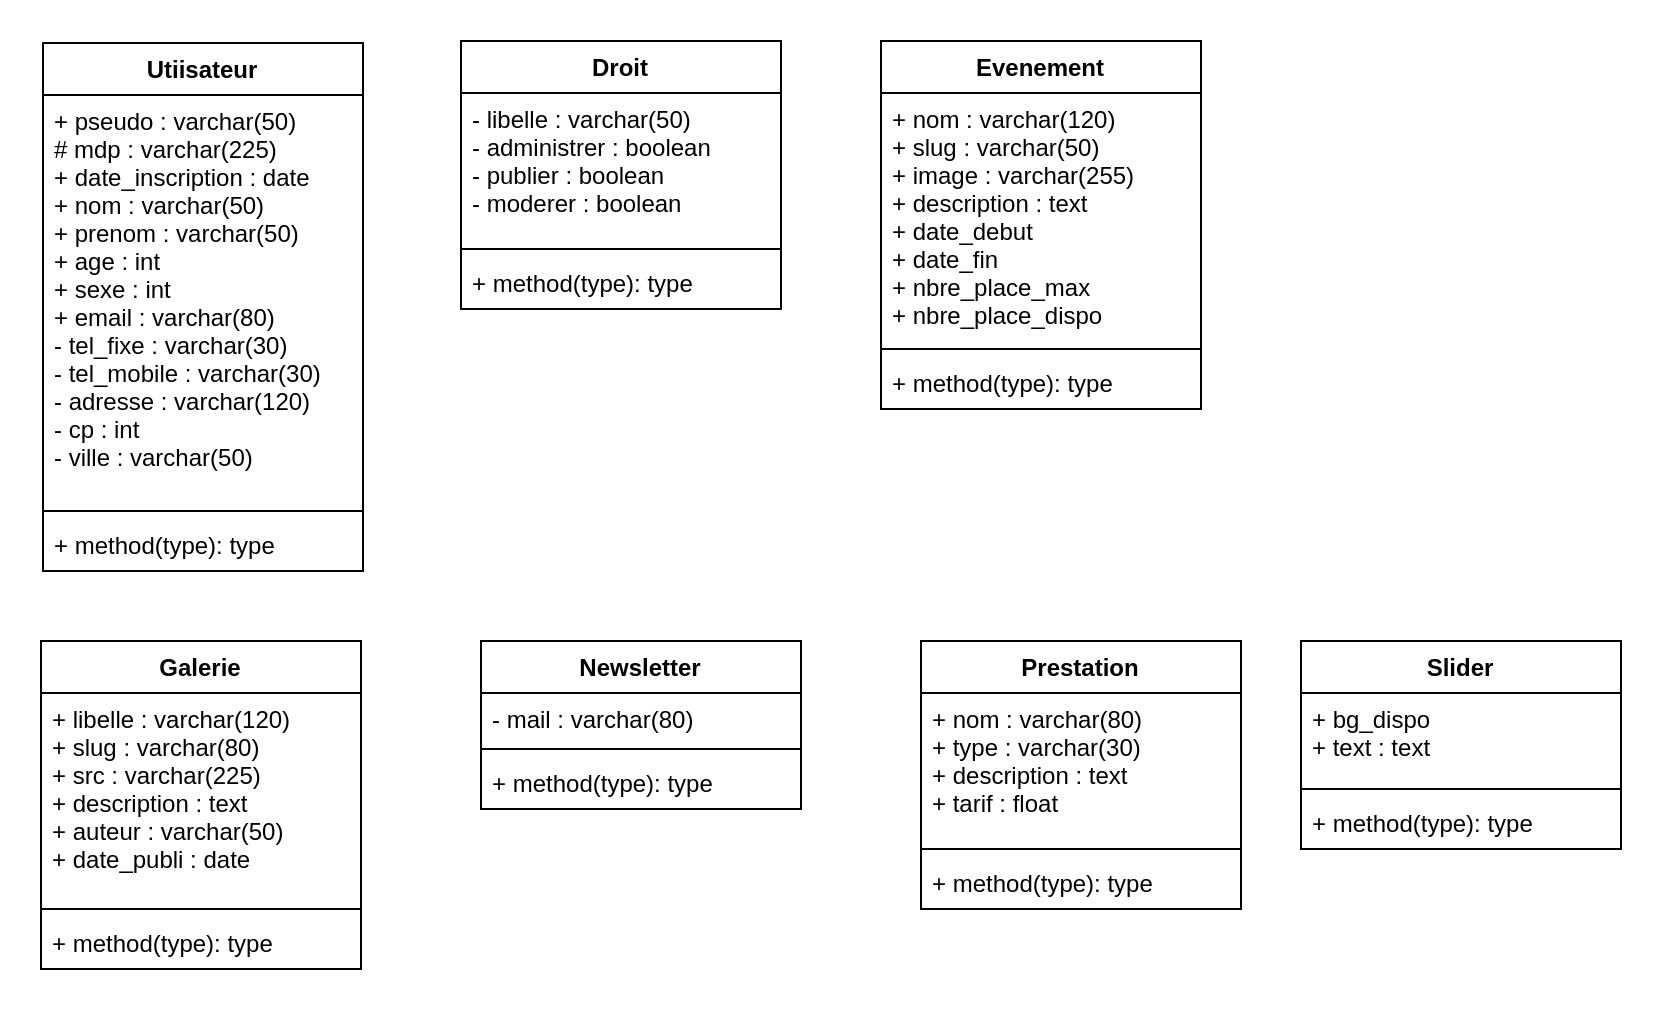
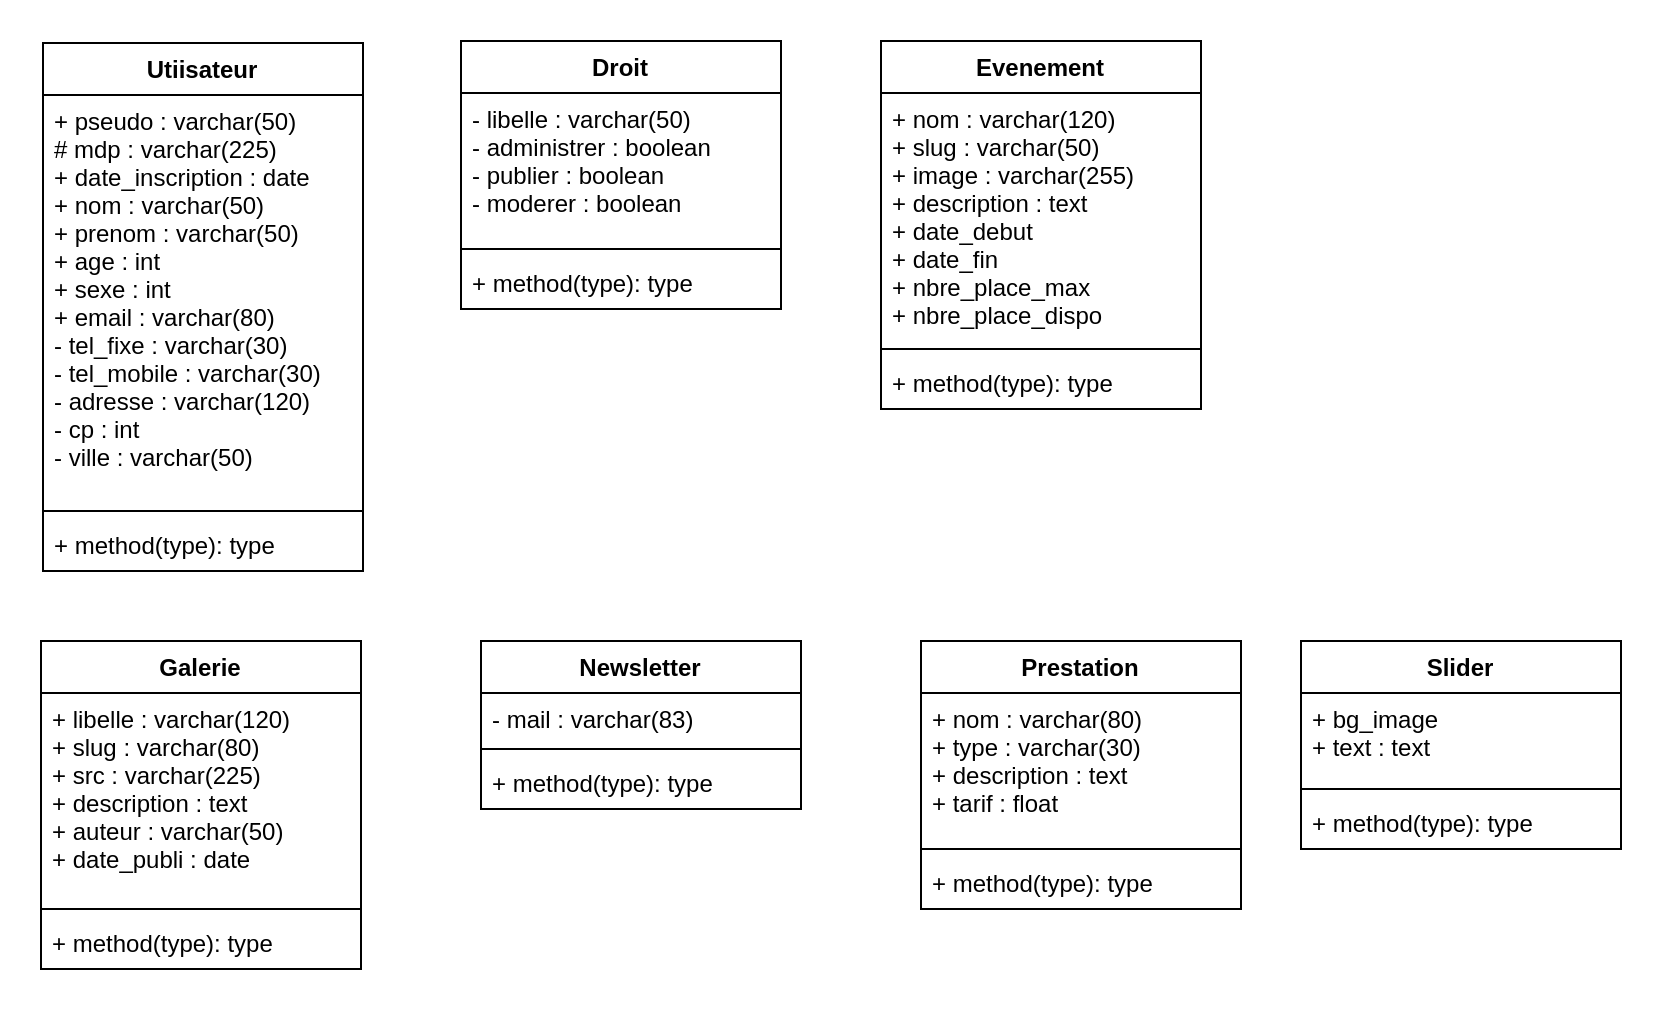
node "- mail : varchar(80)": label "- mail : varchar(80)" -> "- mail : varchar(83)"
node "+ bg_dispo + text : text": label "+ bg_dispo + text : text" -> "+ bg_image + text : text"
